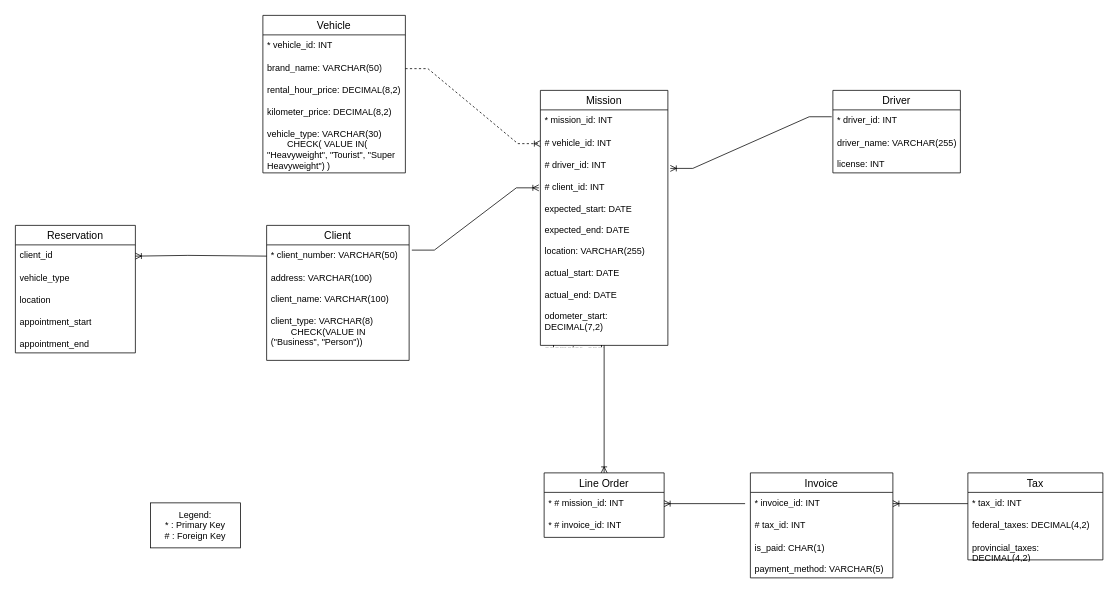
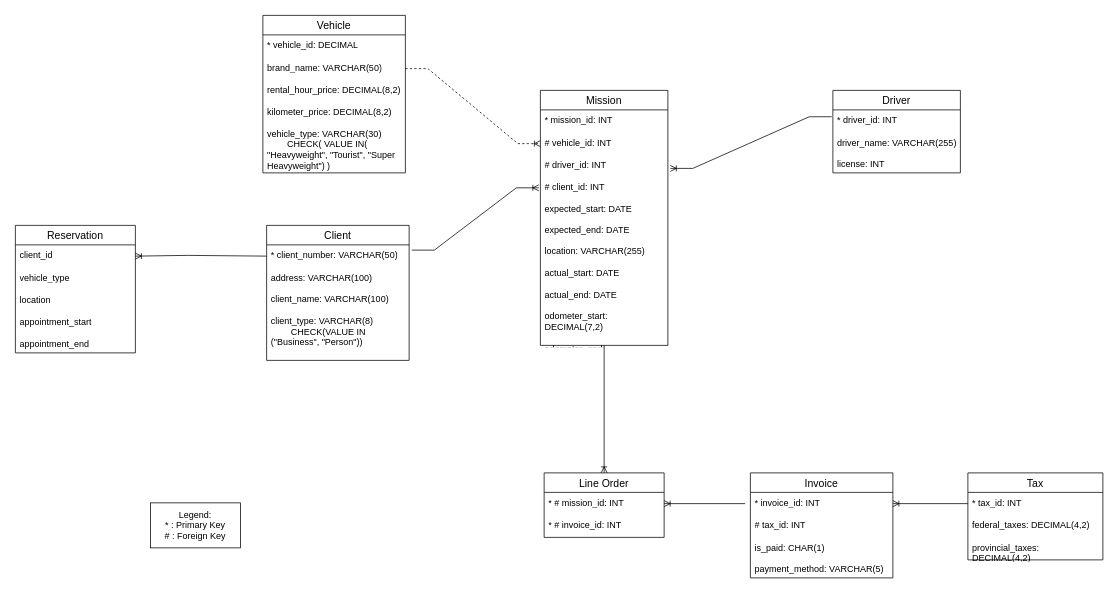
node "* vehicle_id: INT": label "* vehicle_id: INT" -> "* vehicle_id: DECIMAL"
